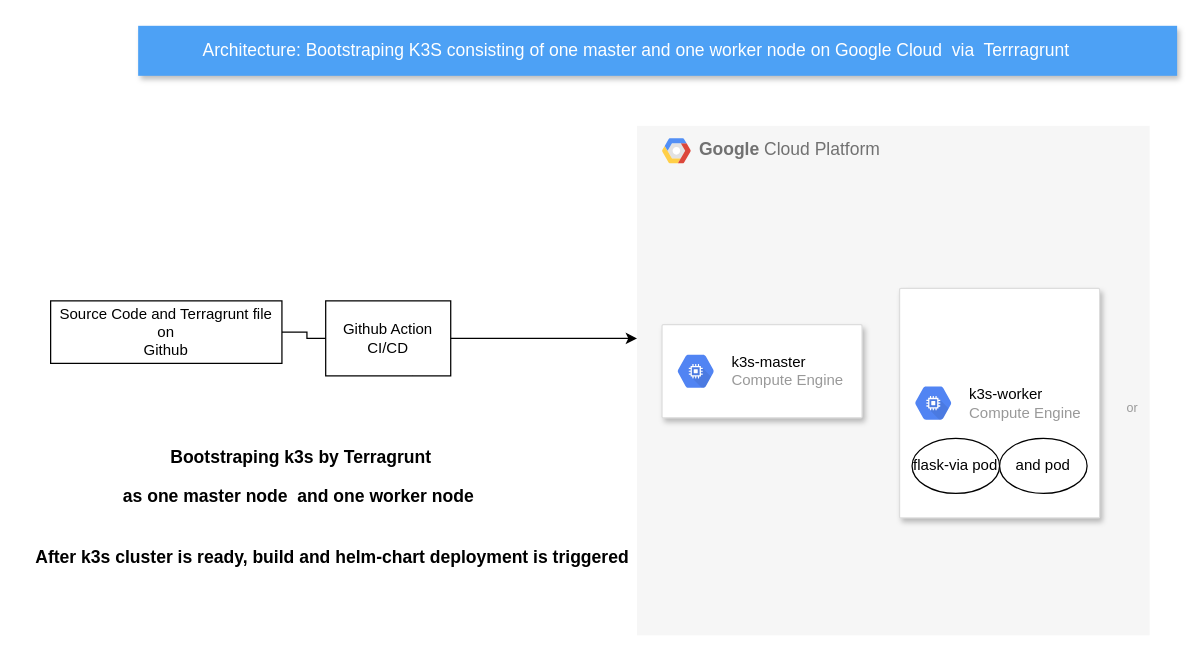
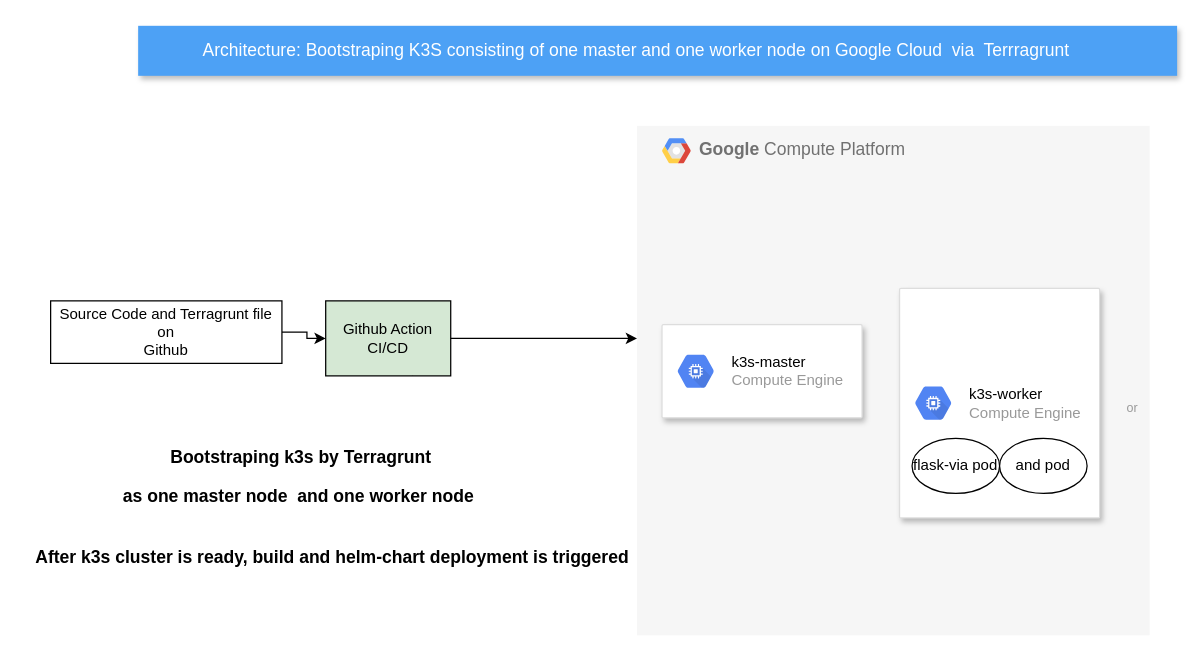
node "Google Cloud Platform": label "Google Cloud Platform" -> "Google Compute Platform"
edge "Source Code and Terragrunt file on Github" -- "Github Action CI/CD": arrowhead none -> classic
node "Github Action CI/CD": fillcolor #ffffff -> #d5e8d4
